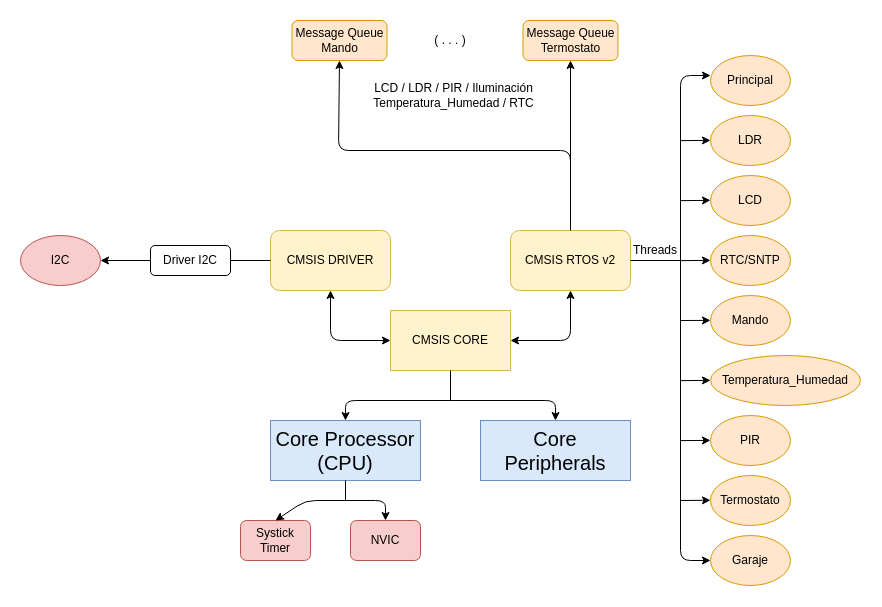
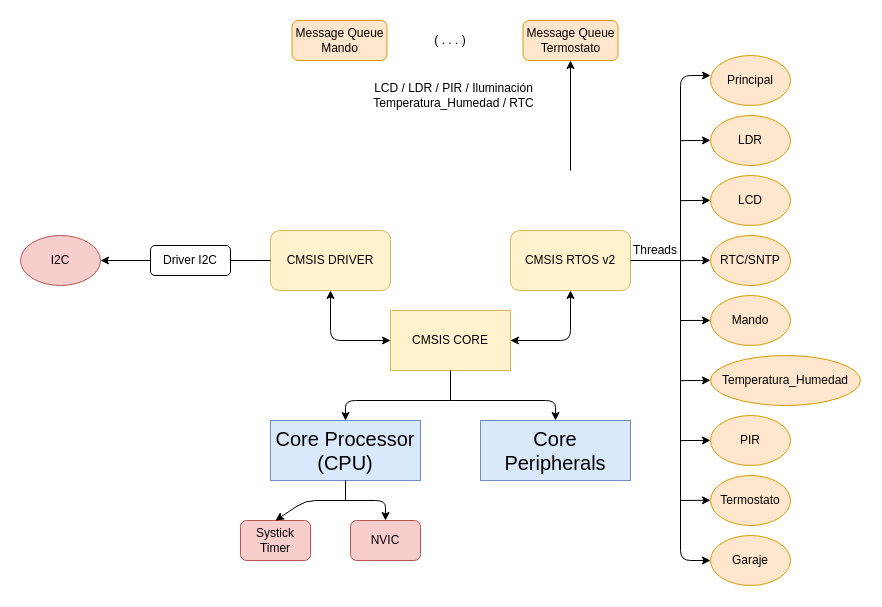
edge "CMSIS RTOS v2" -> "Message Queue Mando": removed
